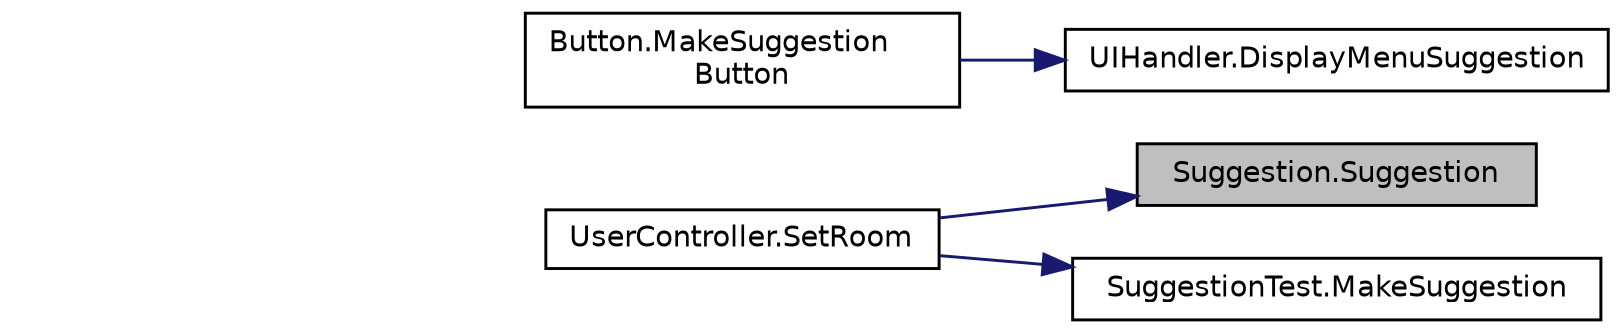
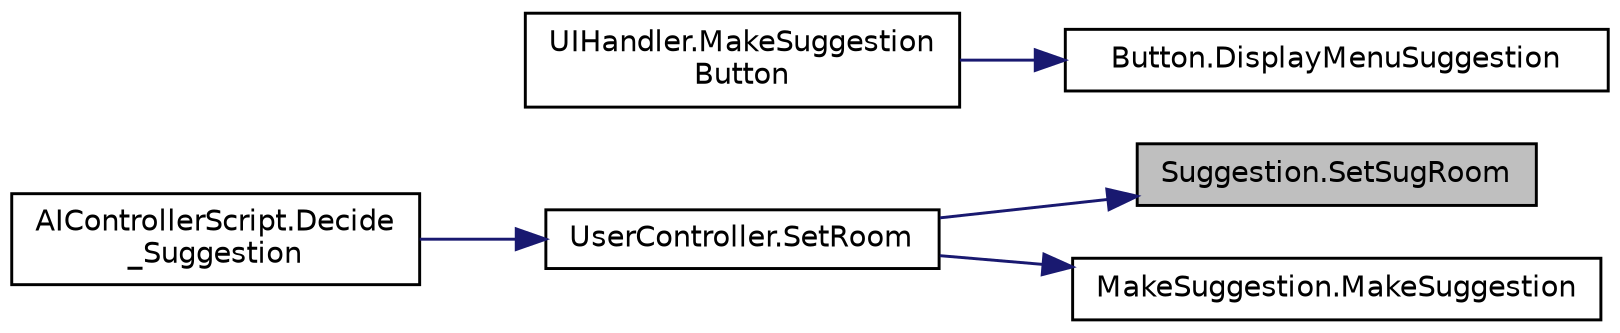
node "Button.MakeSuggestion Button": label "Button.MakeSuggestion Button" -> "UIHandler.MakeSuggestion Button"
node "UIHandler.DisplayMenuSuggestion": label "UIHandler.DisplayMenuSuggestion" -> "Button.DisplayMenuSuggestion"
node "Suggestion.Suggestion": label "Suggestion.Suggestion" -> "Suggestion.SetSugRoom"
node "AIControllerScript.Decide _Suggestion": added
node "SuggestionTest.MakeSuggestion": label "SuggestionTest.MakeSuggestion" -> "MakeSuggestion.MakeSuggestion"
